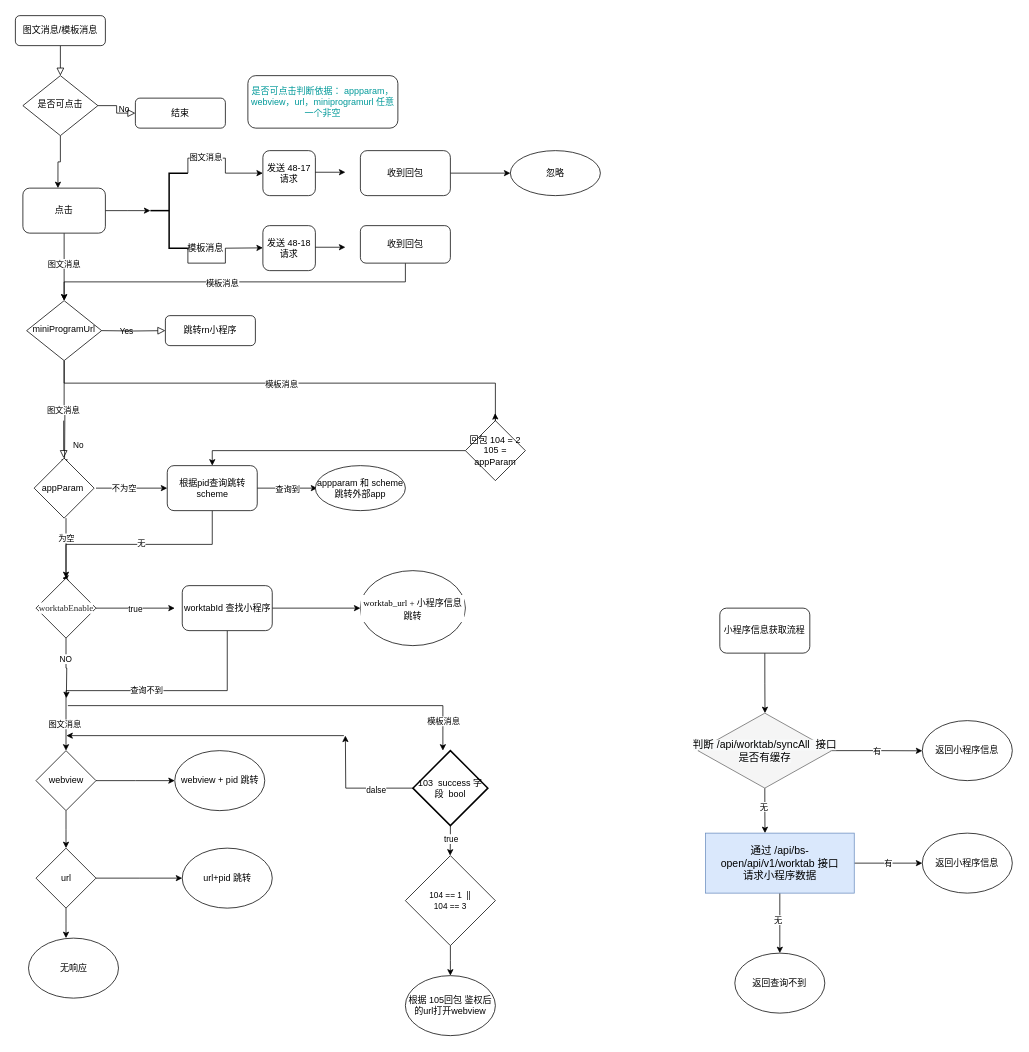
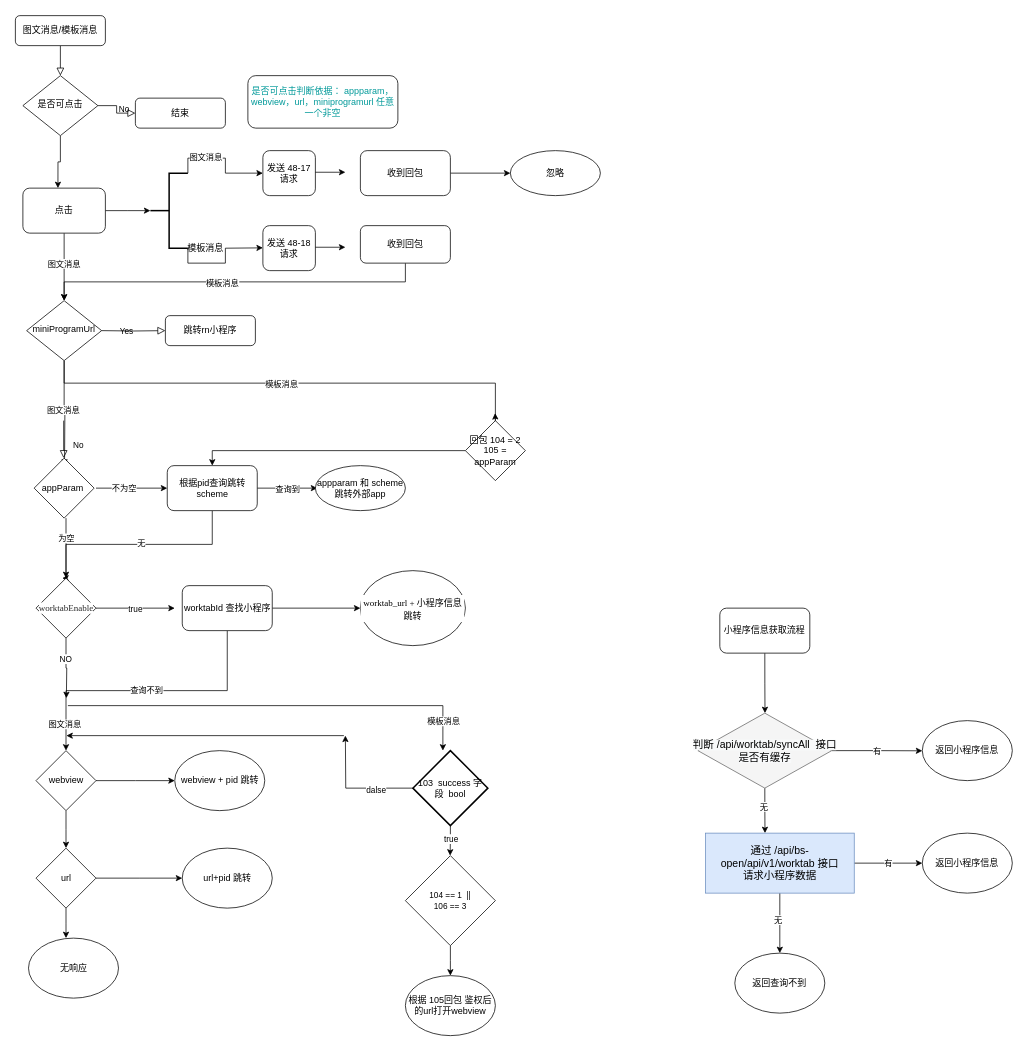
node "104 == 1 || 104 == 3": label "104 == 1 || 104 == 3" -> "104 == 1 || 106 == 3"
